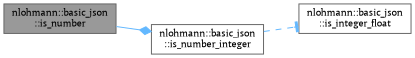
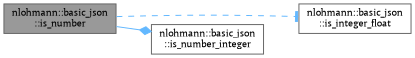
edge "nlohmann::basic_json ::is_number_integer" -> "nlohmann::basic_json ::is_integer_float": now "nlohmann::basic_json ::is_number" -> "nlohmann::basic_json ::is_integer_float"
